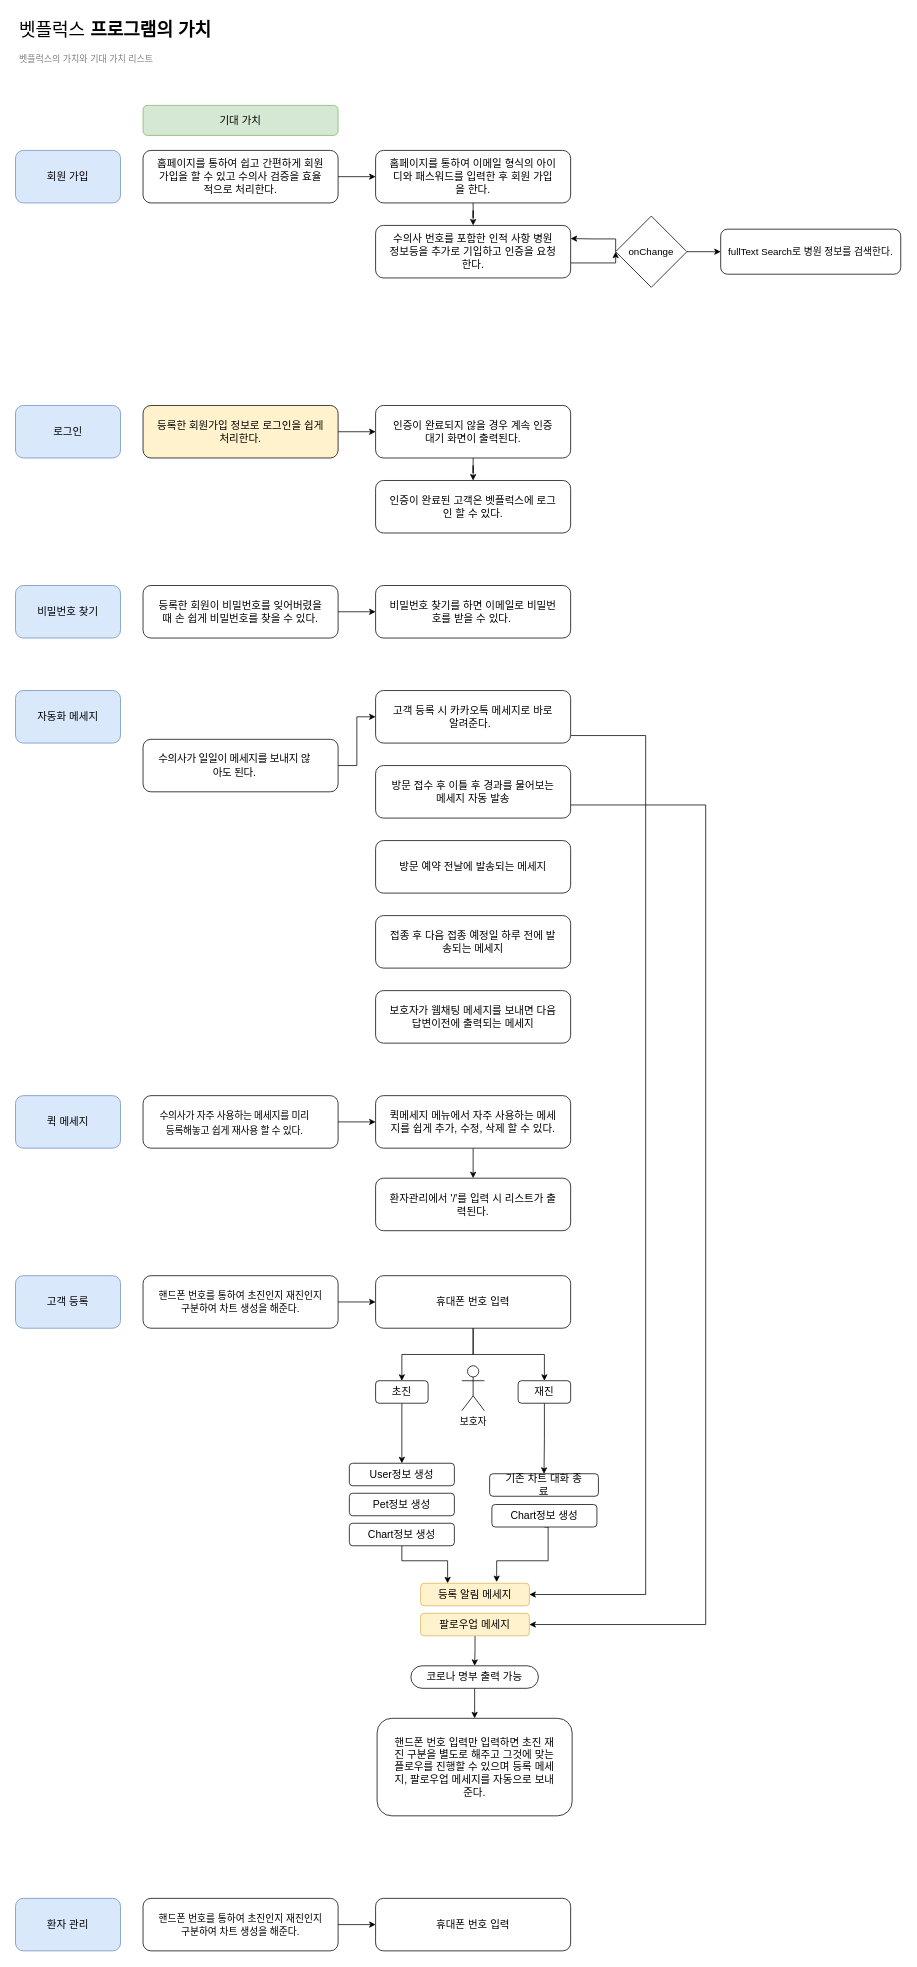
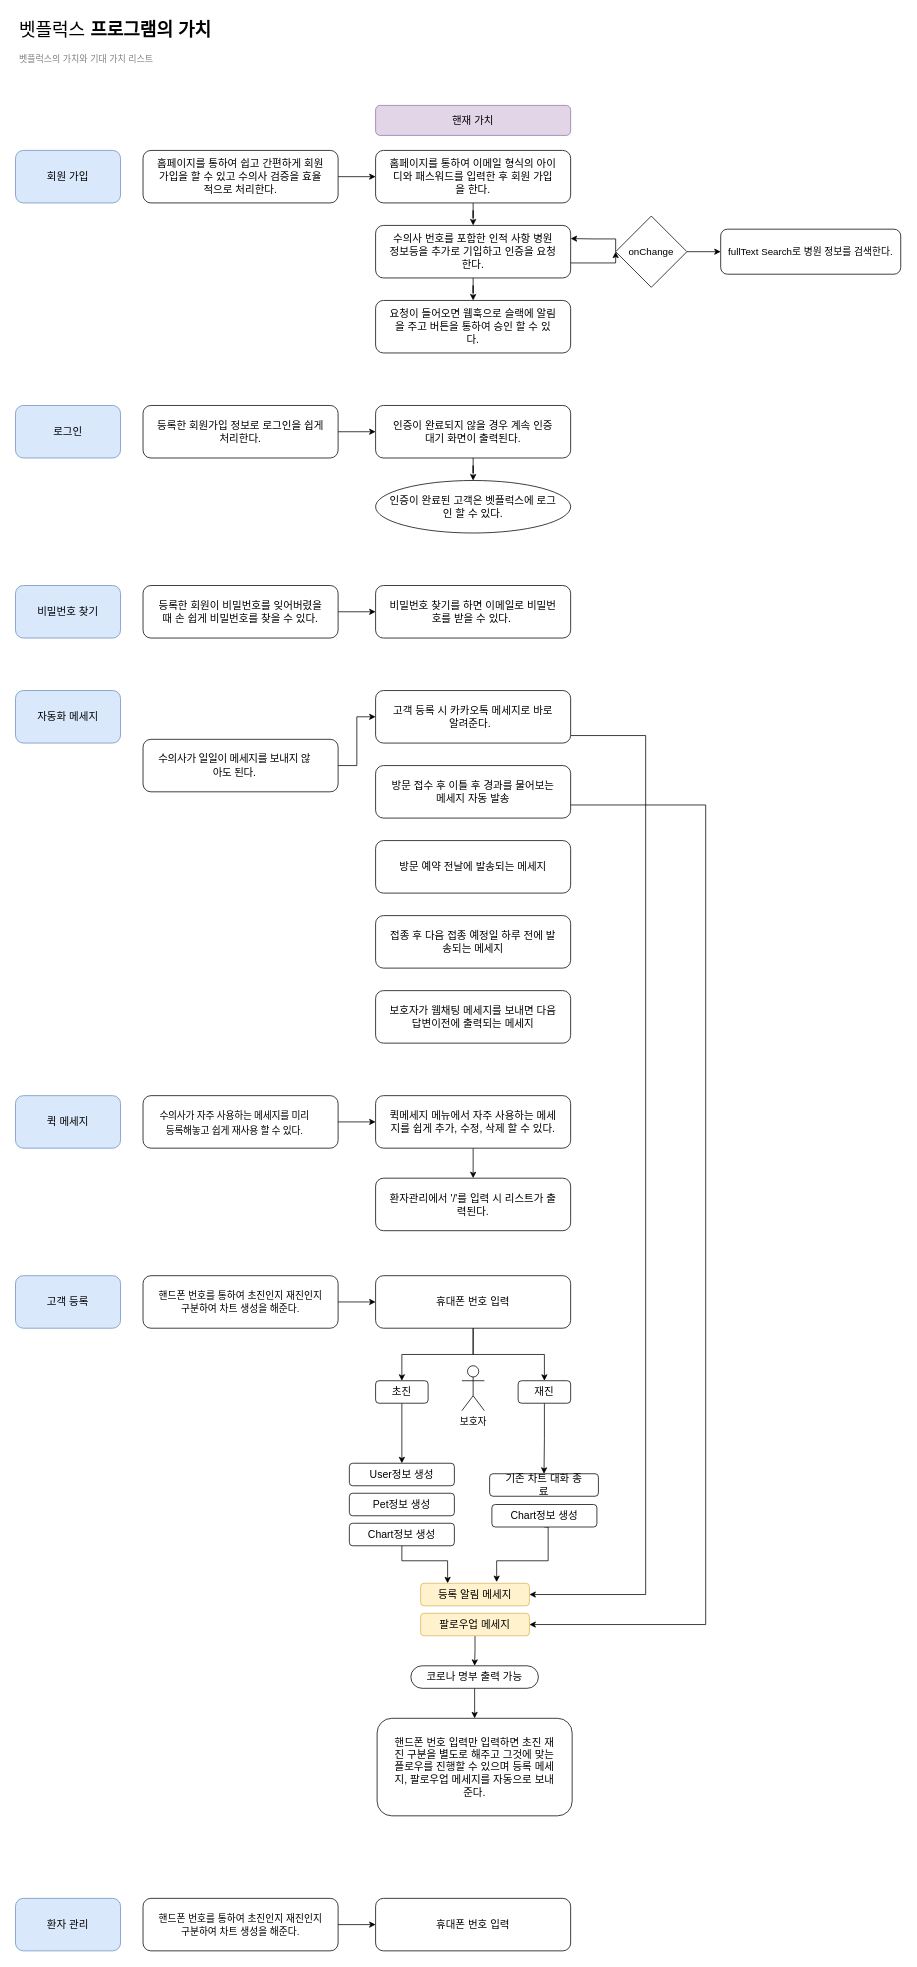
node "기대 가치": removed
node "핸재 가치": added
edge "수의사 번호를 포함한 인적 사항 병원 정보등을 추가로 기입하고 인증을 요청한다." -> "요청이 들어오면 웹훅으로 슬랙에 알림을 주고 버튼을 통하여 승인 할 수 있다.": added
node "요청이 들어오면 웹훅으로 슬랙에 알림을 주고 버튼을 통하여 승인 할 수 있다.": added
node "등록한 회원가입 정보로 로그인을 쉽게 처리한다.": fillcolor #fff2cc -> #ffffff
node "인증이 완료된 고객은 벳플럭스에 로그인 할 수 있다.": shape rounded rectangle -> ellipse
